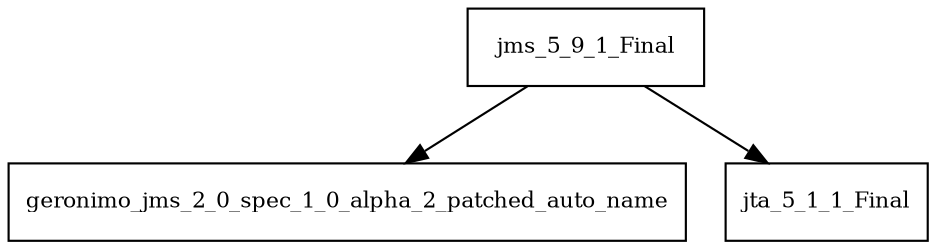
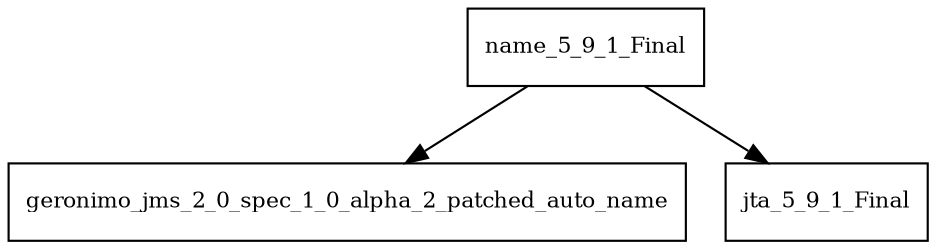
node "jms_5_9_1_Final": label "jms_5_9_1_Final" -> "name_5_9_1_Final"
node "jta_5_1_1_Final": label "jta_5_1_1_Final" -> "jta_5_9_1_Final"
